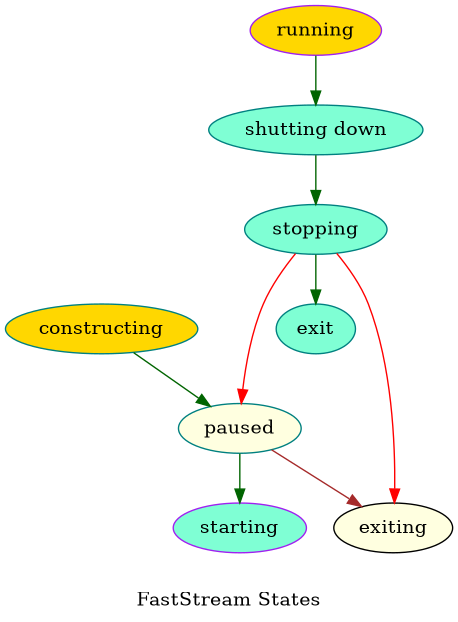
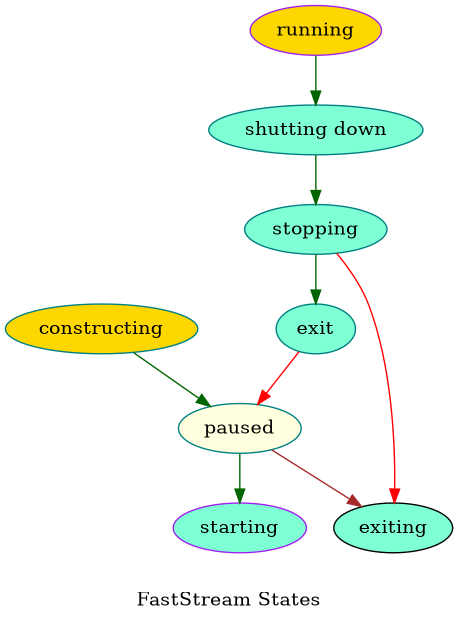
edge "stopping" -> "paused": now "exit" -> "paused"
node "exiting": fillcolor lightyellow -> aquamarine
